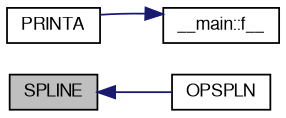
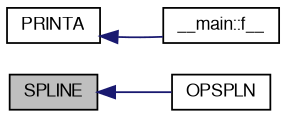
edge "PRINTA" -> "__main::f__": reversed
